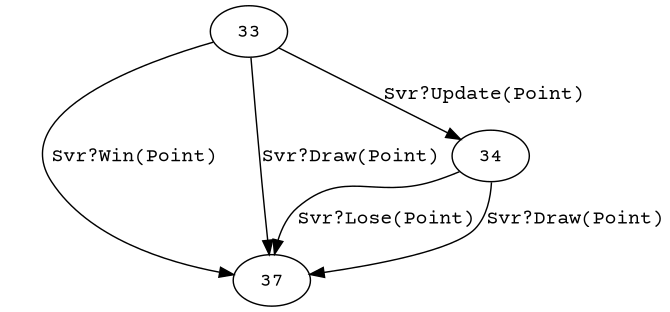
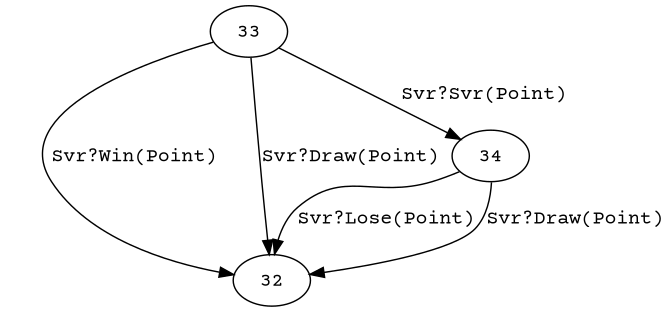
edge "33" -> "34": label "Svr?Update(Point)" -> "Svr?Svr(Point)"
node "37": label "37" -> "32"
